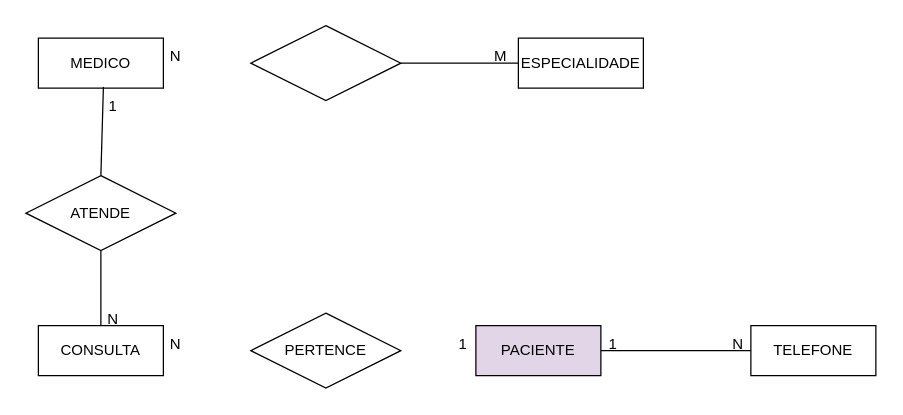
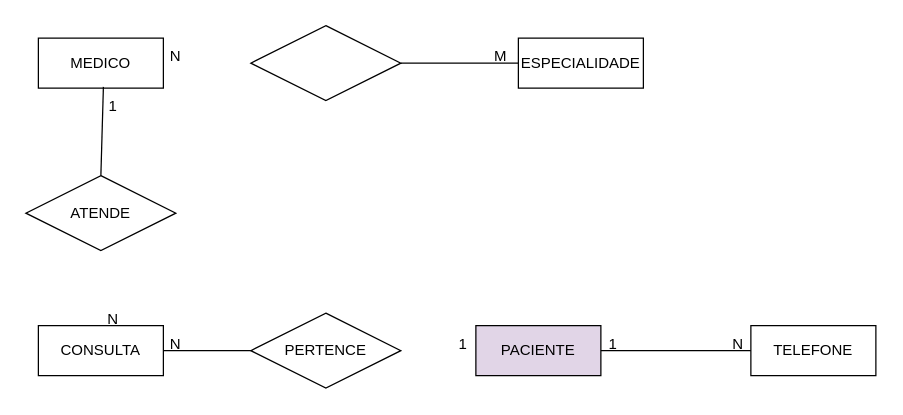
edge "ATENDE" -- "CONSULTA": removed
edge "CONSULTA" -- "PERTENCE": added
